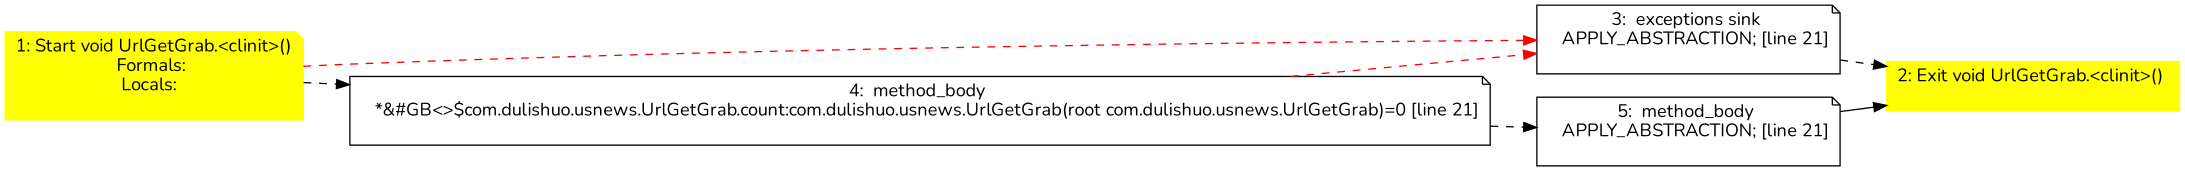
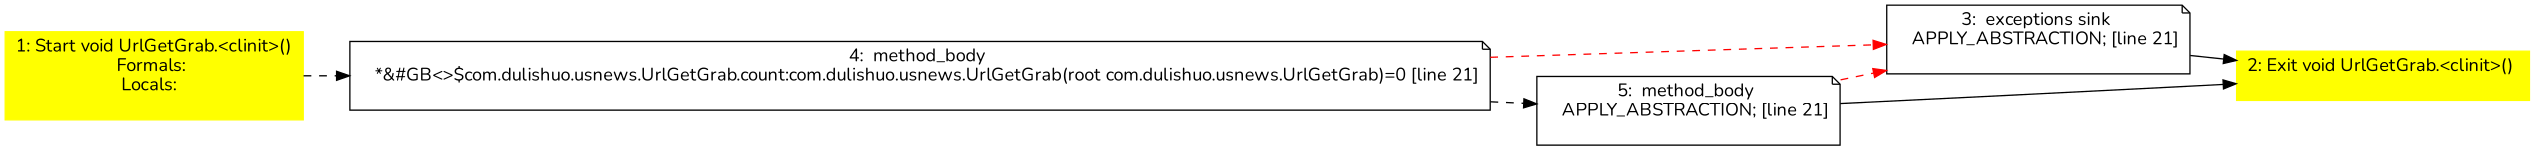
edge "1: Start void UrlGetGrab.<clinit>() Formals: Locals:" -> "3:  exceptions sink APPLY_ABSTRACTION; [line 21]": now "5:  method_body APPLY_ABSTRACTION; [line 21]" -> "3:  exceptions sink APPLY_ABSTRACTION; [line 21]"
edge "3:  exceptions sink APPLY_ABSTRACTION; [line 21]" -> "2: Exit void UrlGetGrab.<clinit>()": style dashed -> solid
node "1: Start void UrlGetGrab.<clinit>() Formals: Locals:": shape note -> box
